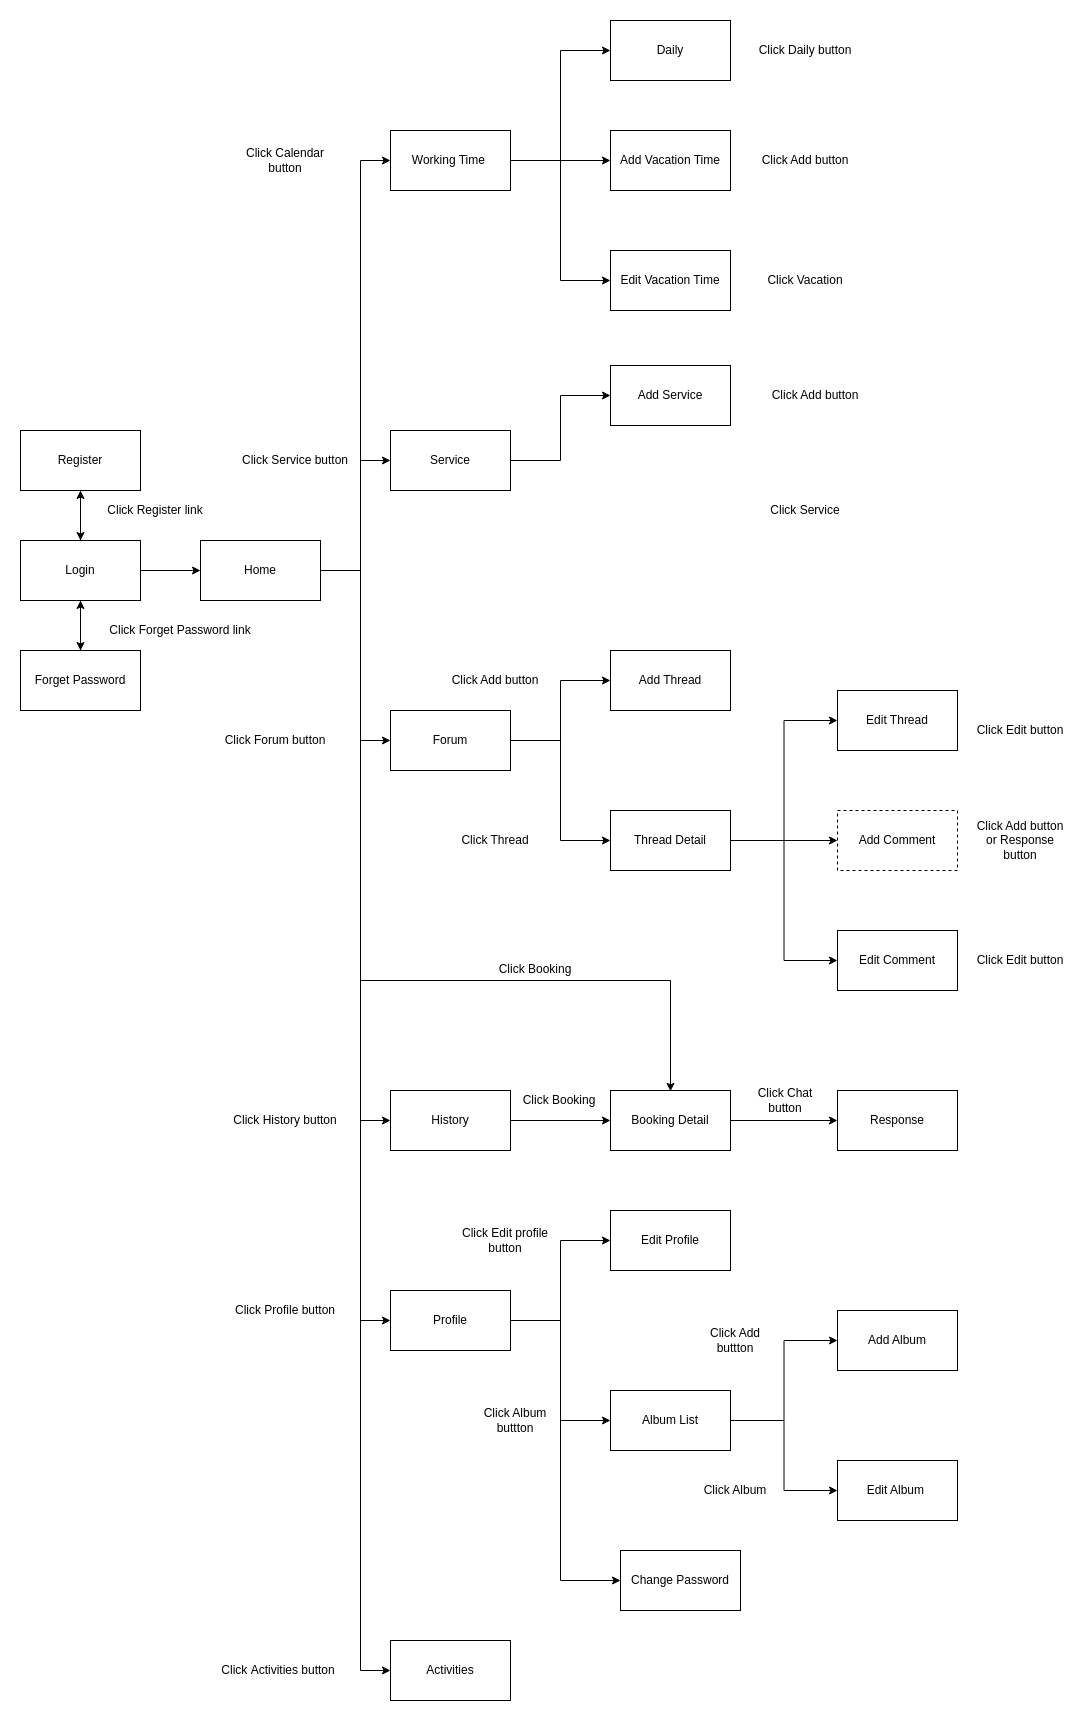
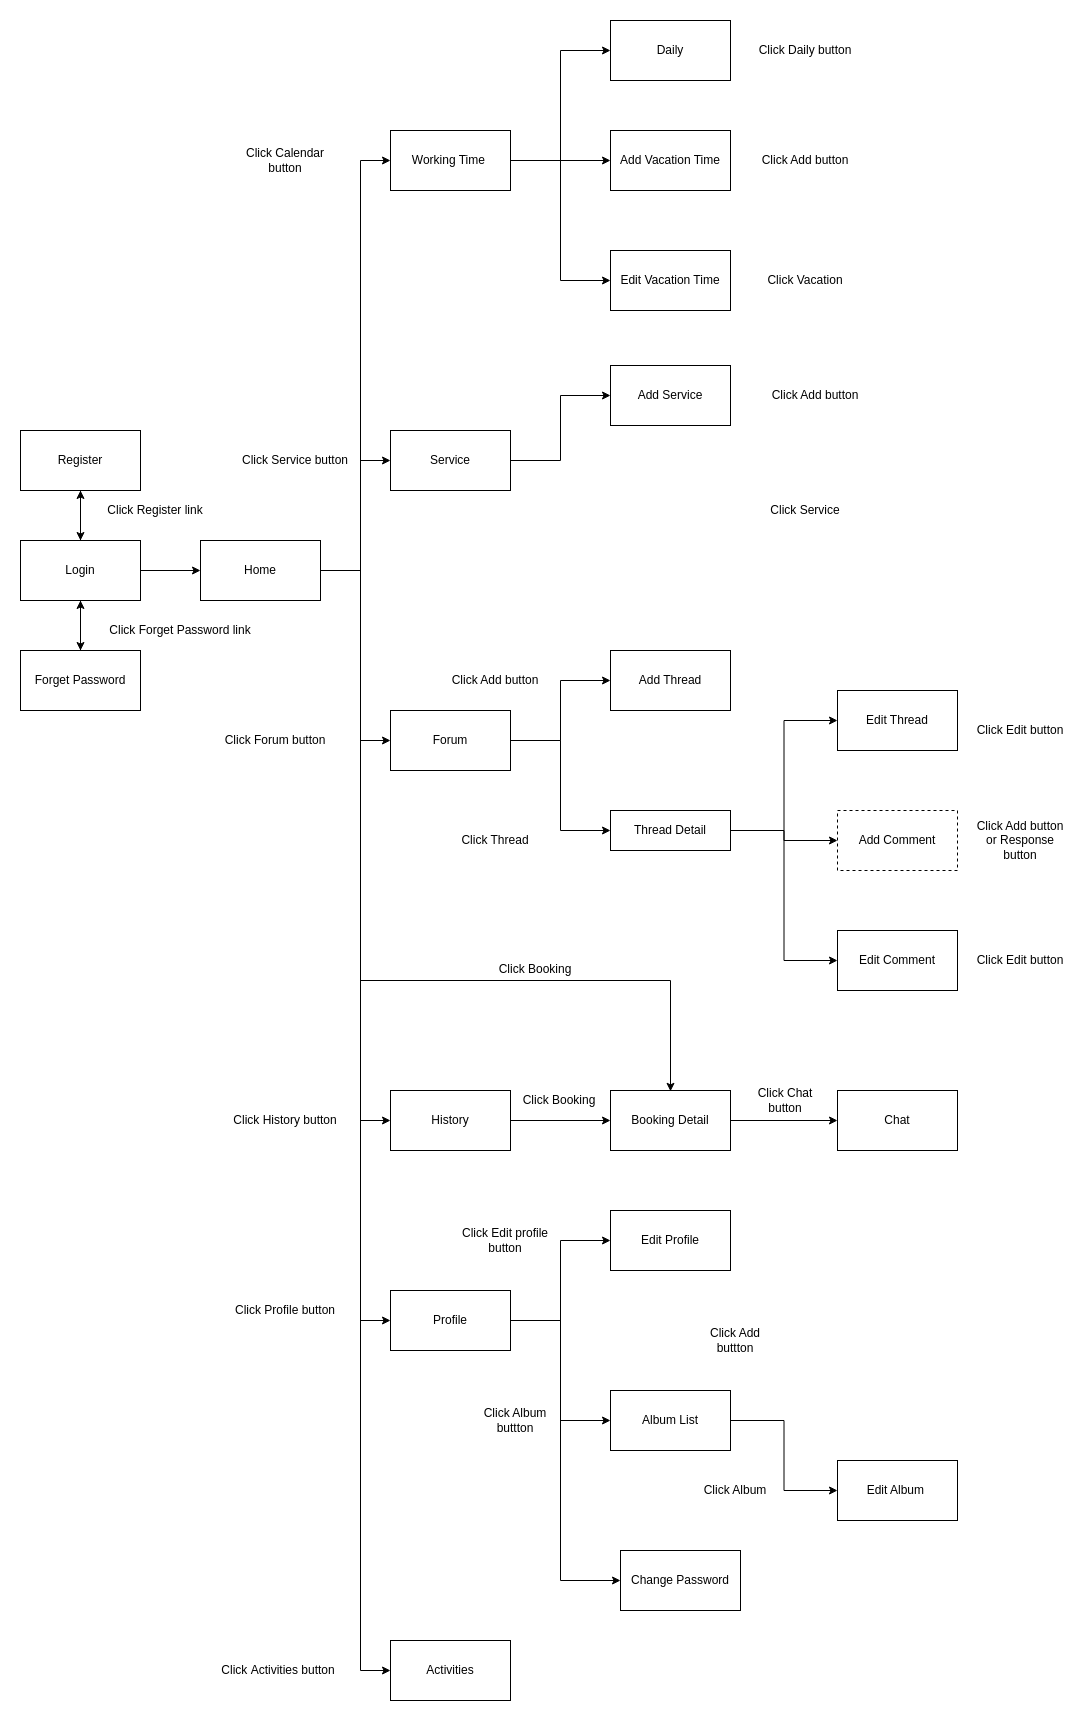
node "Thread Detail": size 120x60 -> 120x40
node "Response": label "Response" -> "Chat"
node "Add Album": removed
edge "Album List" -> "Add Album": removed
